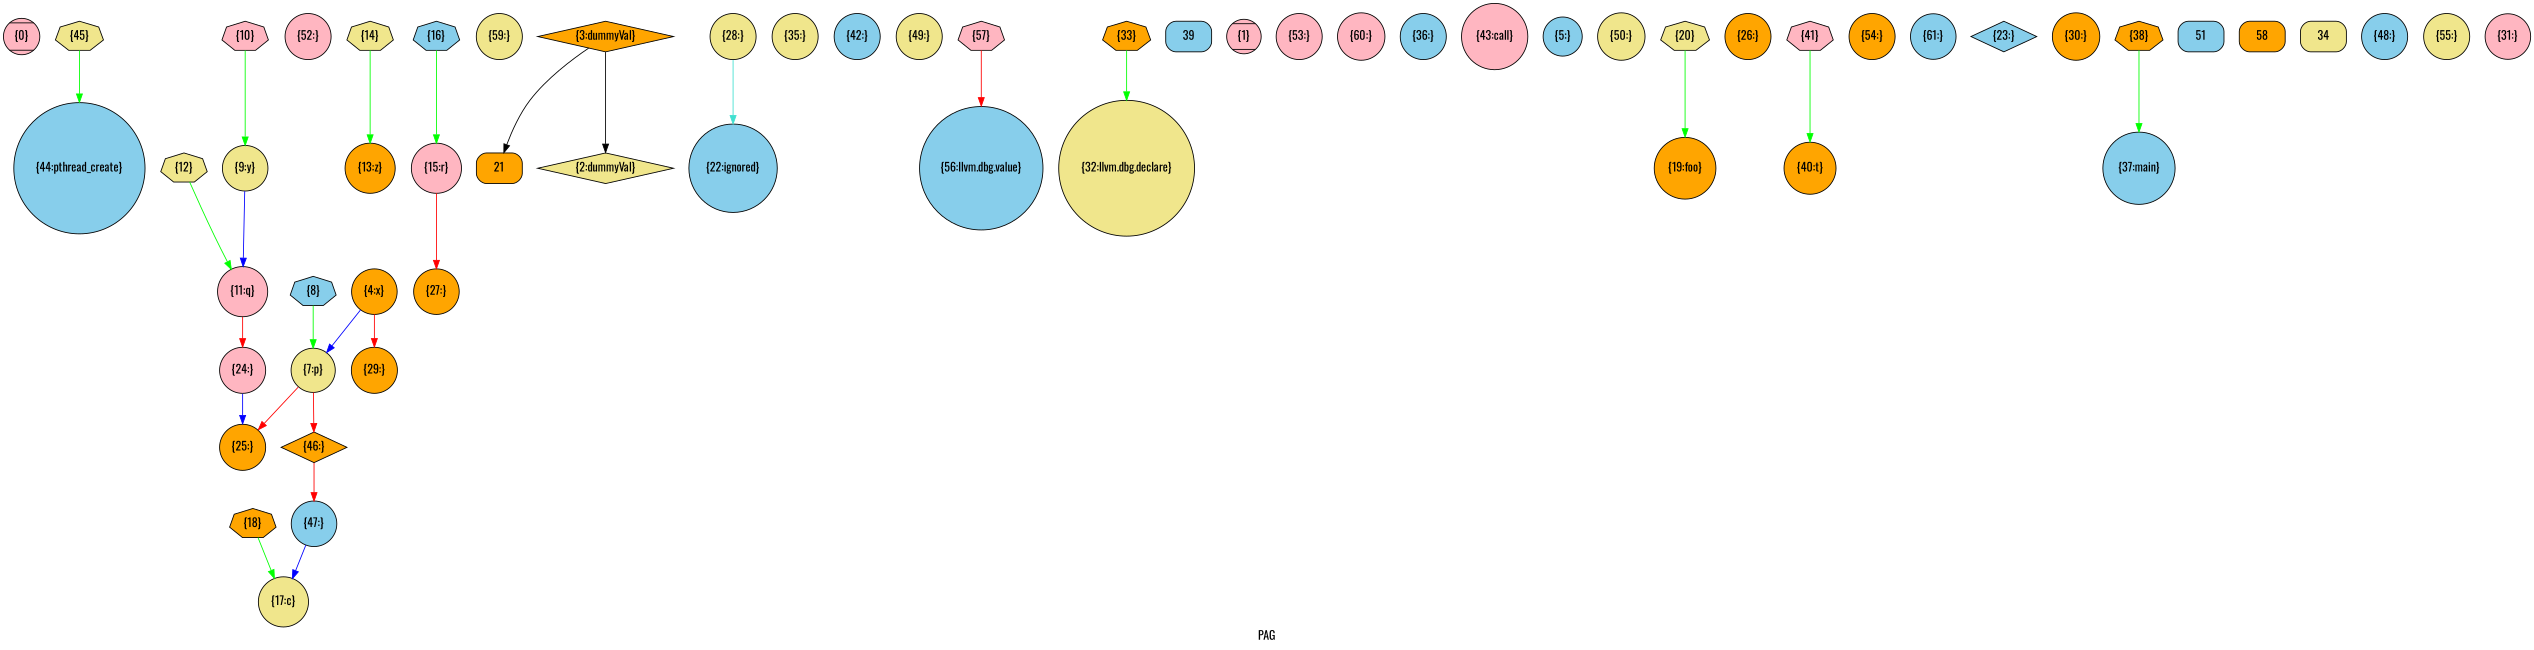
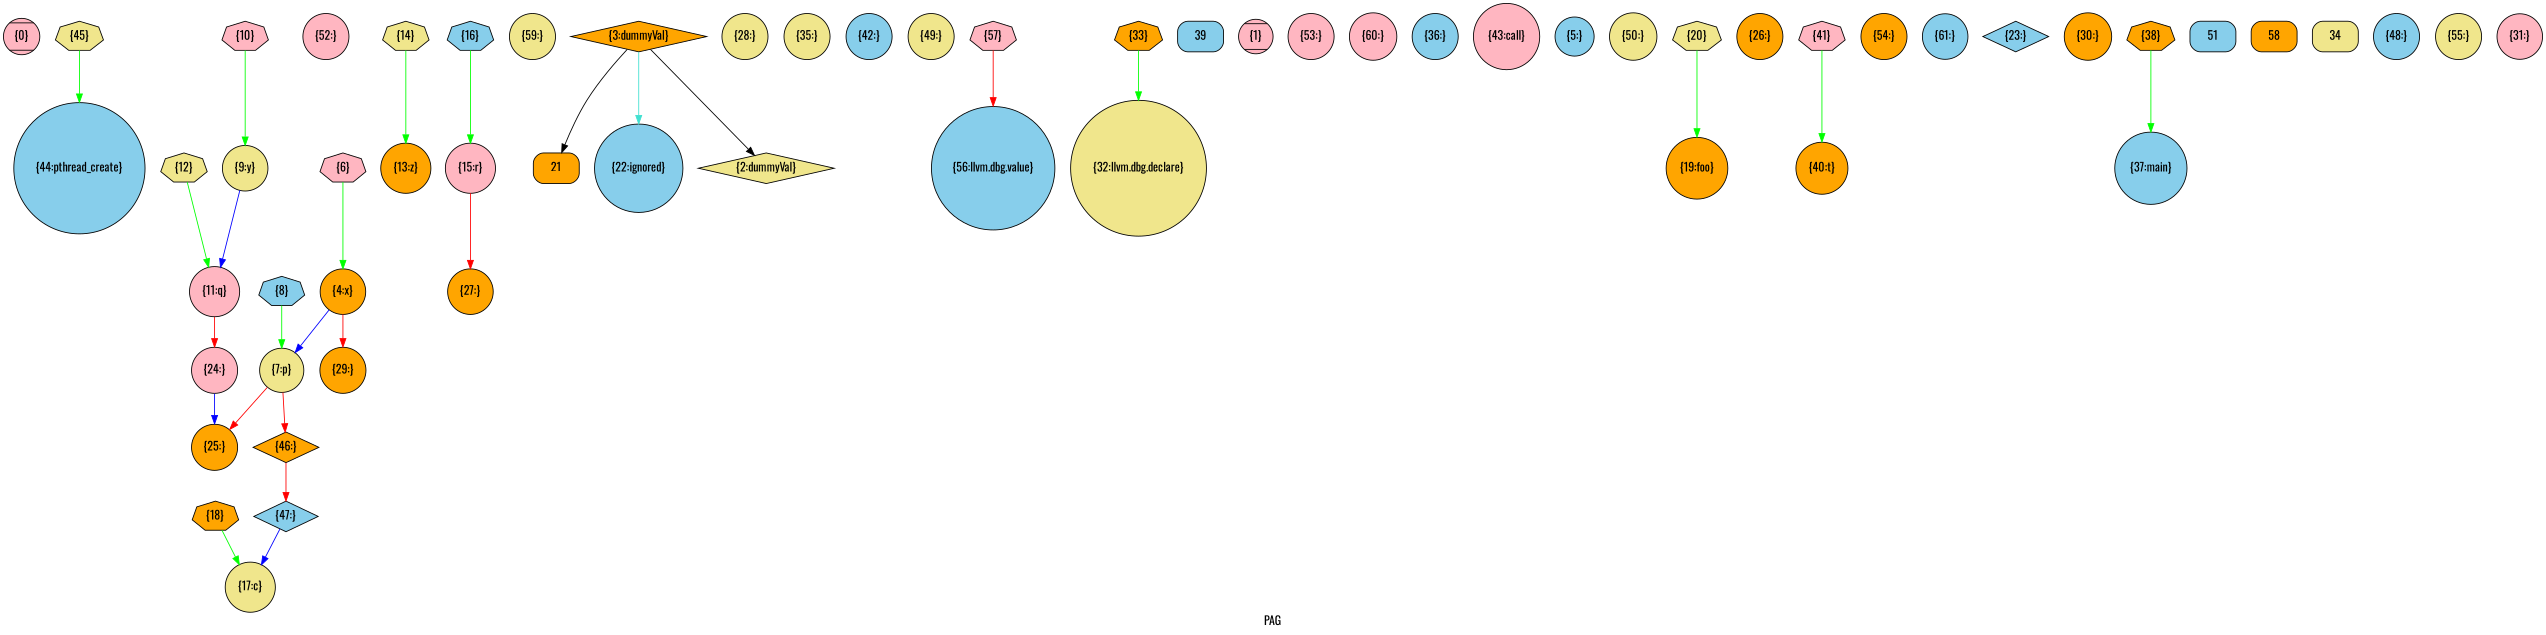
edge "{28:}" -> "{22:ignored}": now "{3:dummyVal}" -> "{22:ignored}"
node "{6}": added
node "{47:}": shape circle -> diamond
